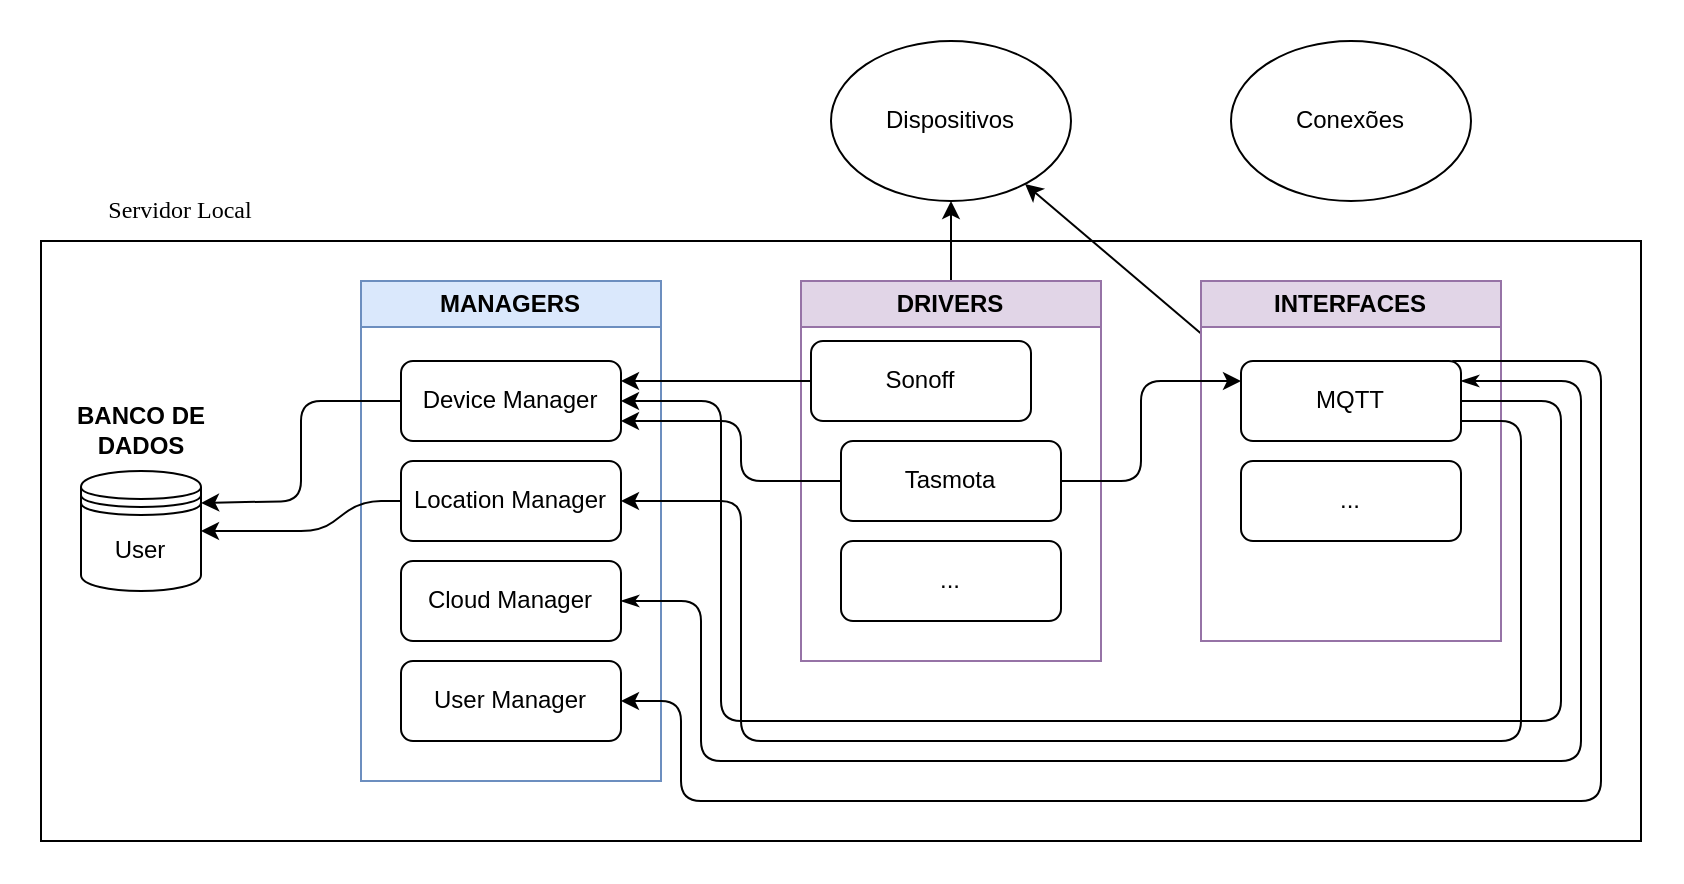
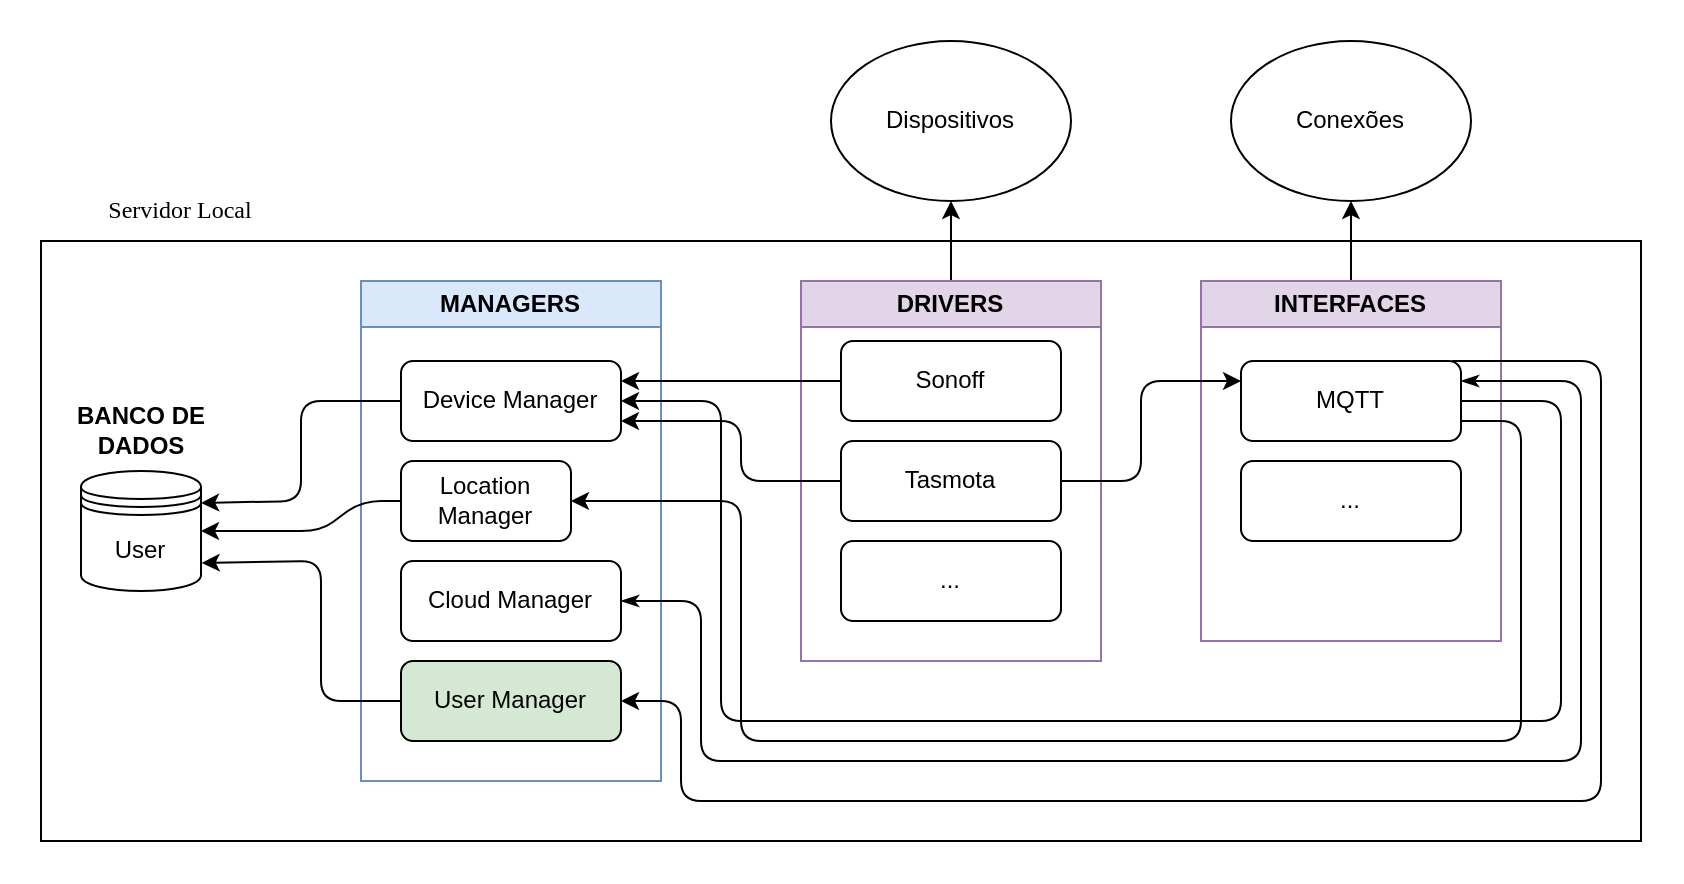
edge "INTERFACES" -> "Dispositivos": now "INTERFACES" -> "Conexões"
node "Sonoff": moved (921, 381) -> (951, 381)
node "Location Manager": size 220x80 -> 170x80
edge "User Manager" -> "User": added
node "User Manager": fillcolor #ffffff -> #d5e8d4
